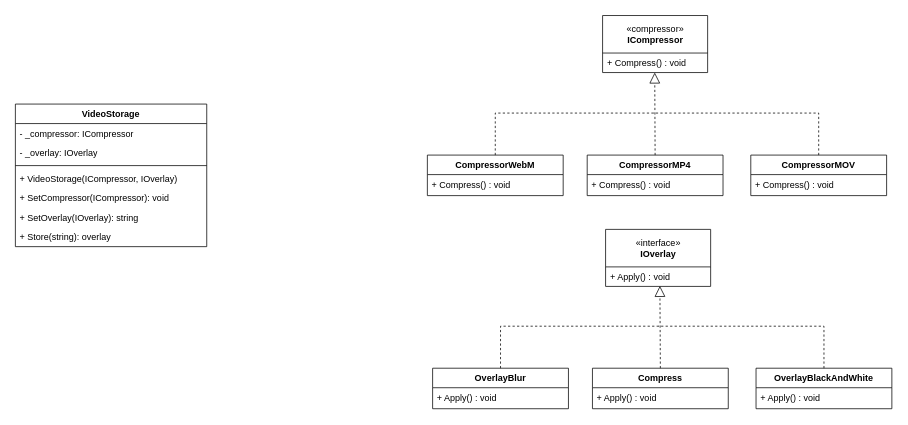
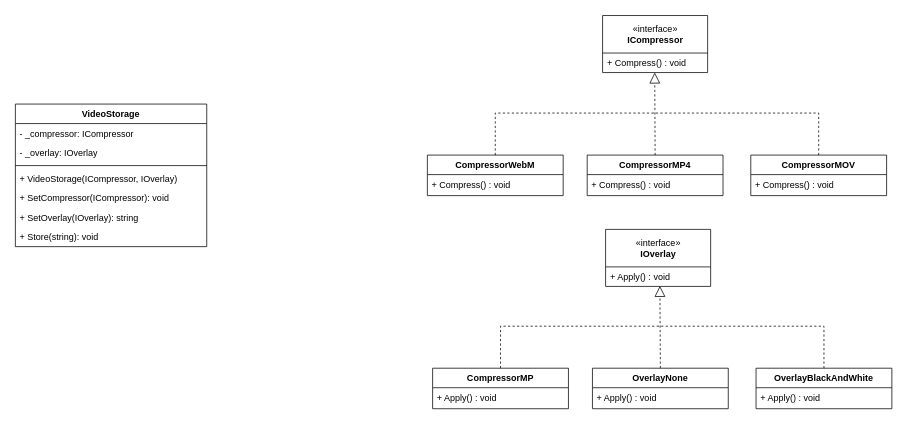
node "«compressor» ICompressor": label "«compressor» ICompressor" -> "«interface» ICompressor"
node "+ Store(string): overlay": label "+ Store(string): overlay" -> "+ Store(string): void"
node "OverlayBlur": label "OverlayBlur" -> "CompressorMP"
node "Compress": label "Compress" -> "OverlayNone"
